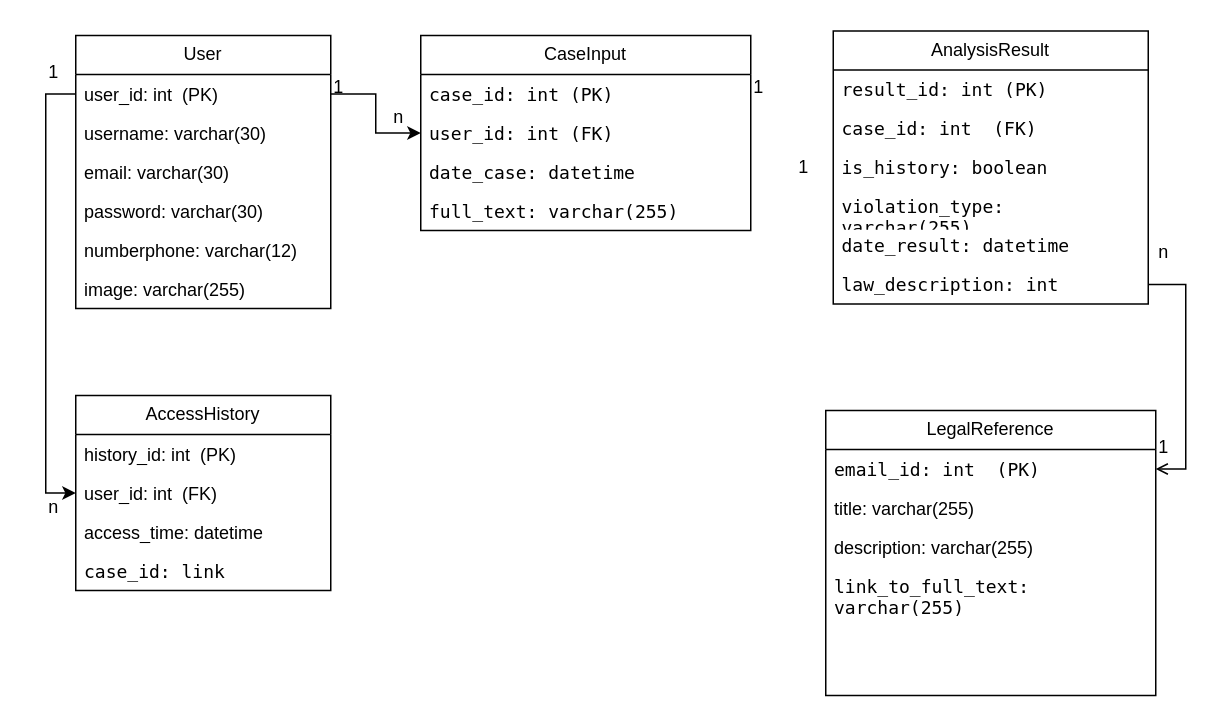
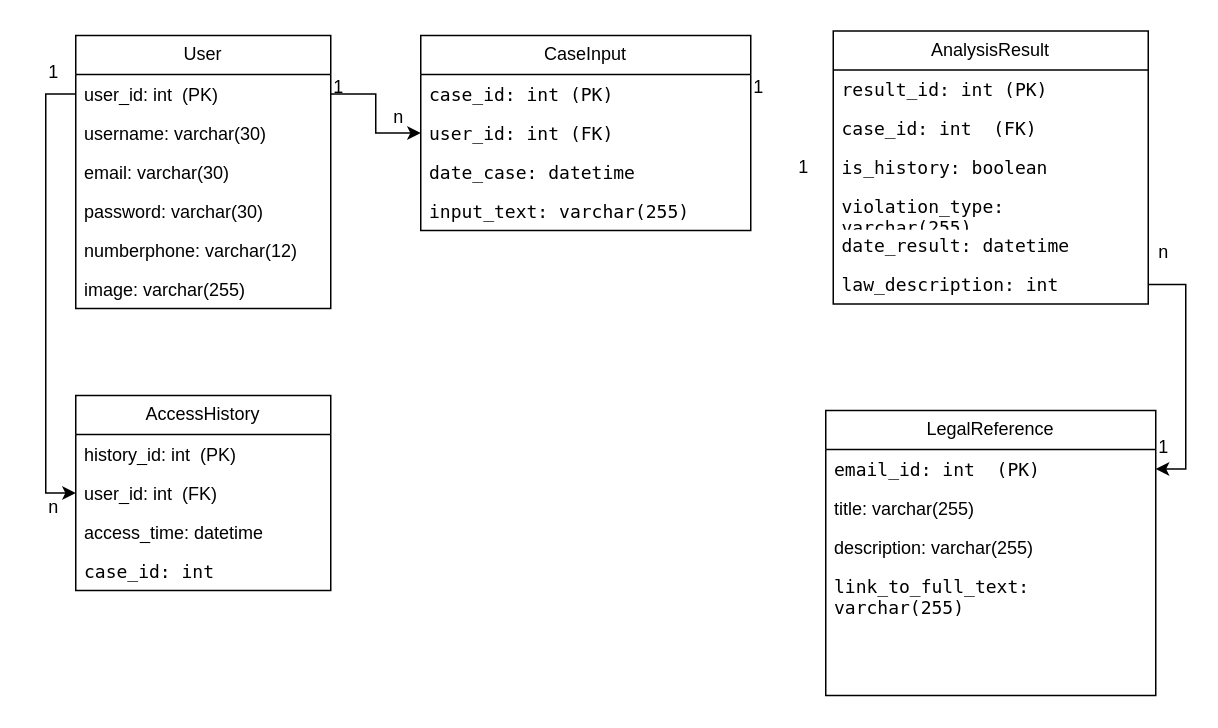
node "full_text: varchar(255)": label "full_text: varchar(255)" -> "input_text: varchar(255)"
edge "law_description: int" -> "email_id: int (PK)": arrowhead open -> classic
node "case_id: link": label "case_id: link" -> "case_id: int"
